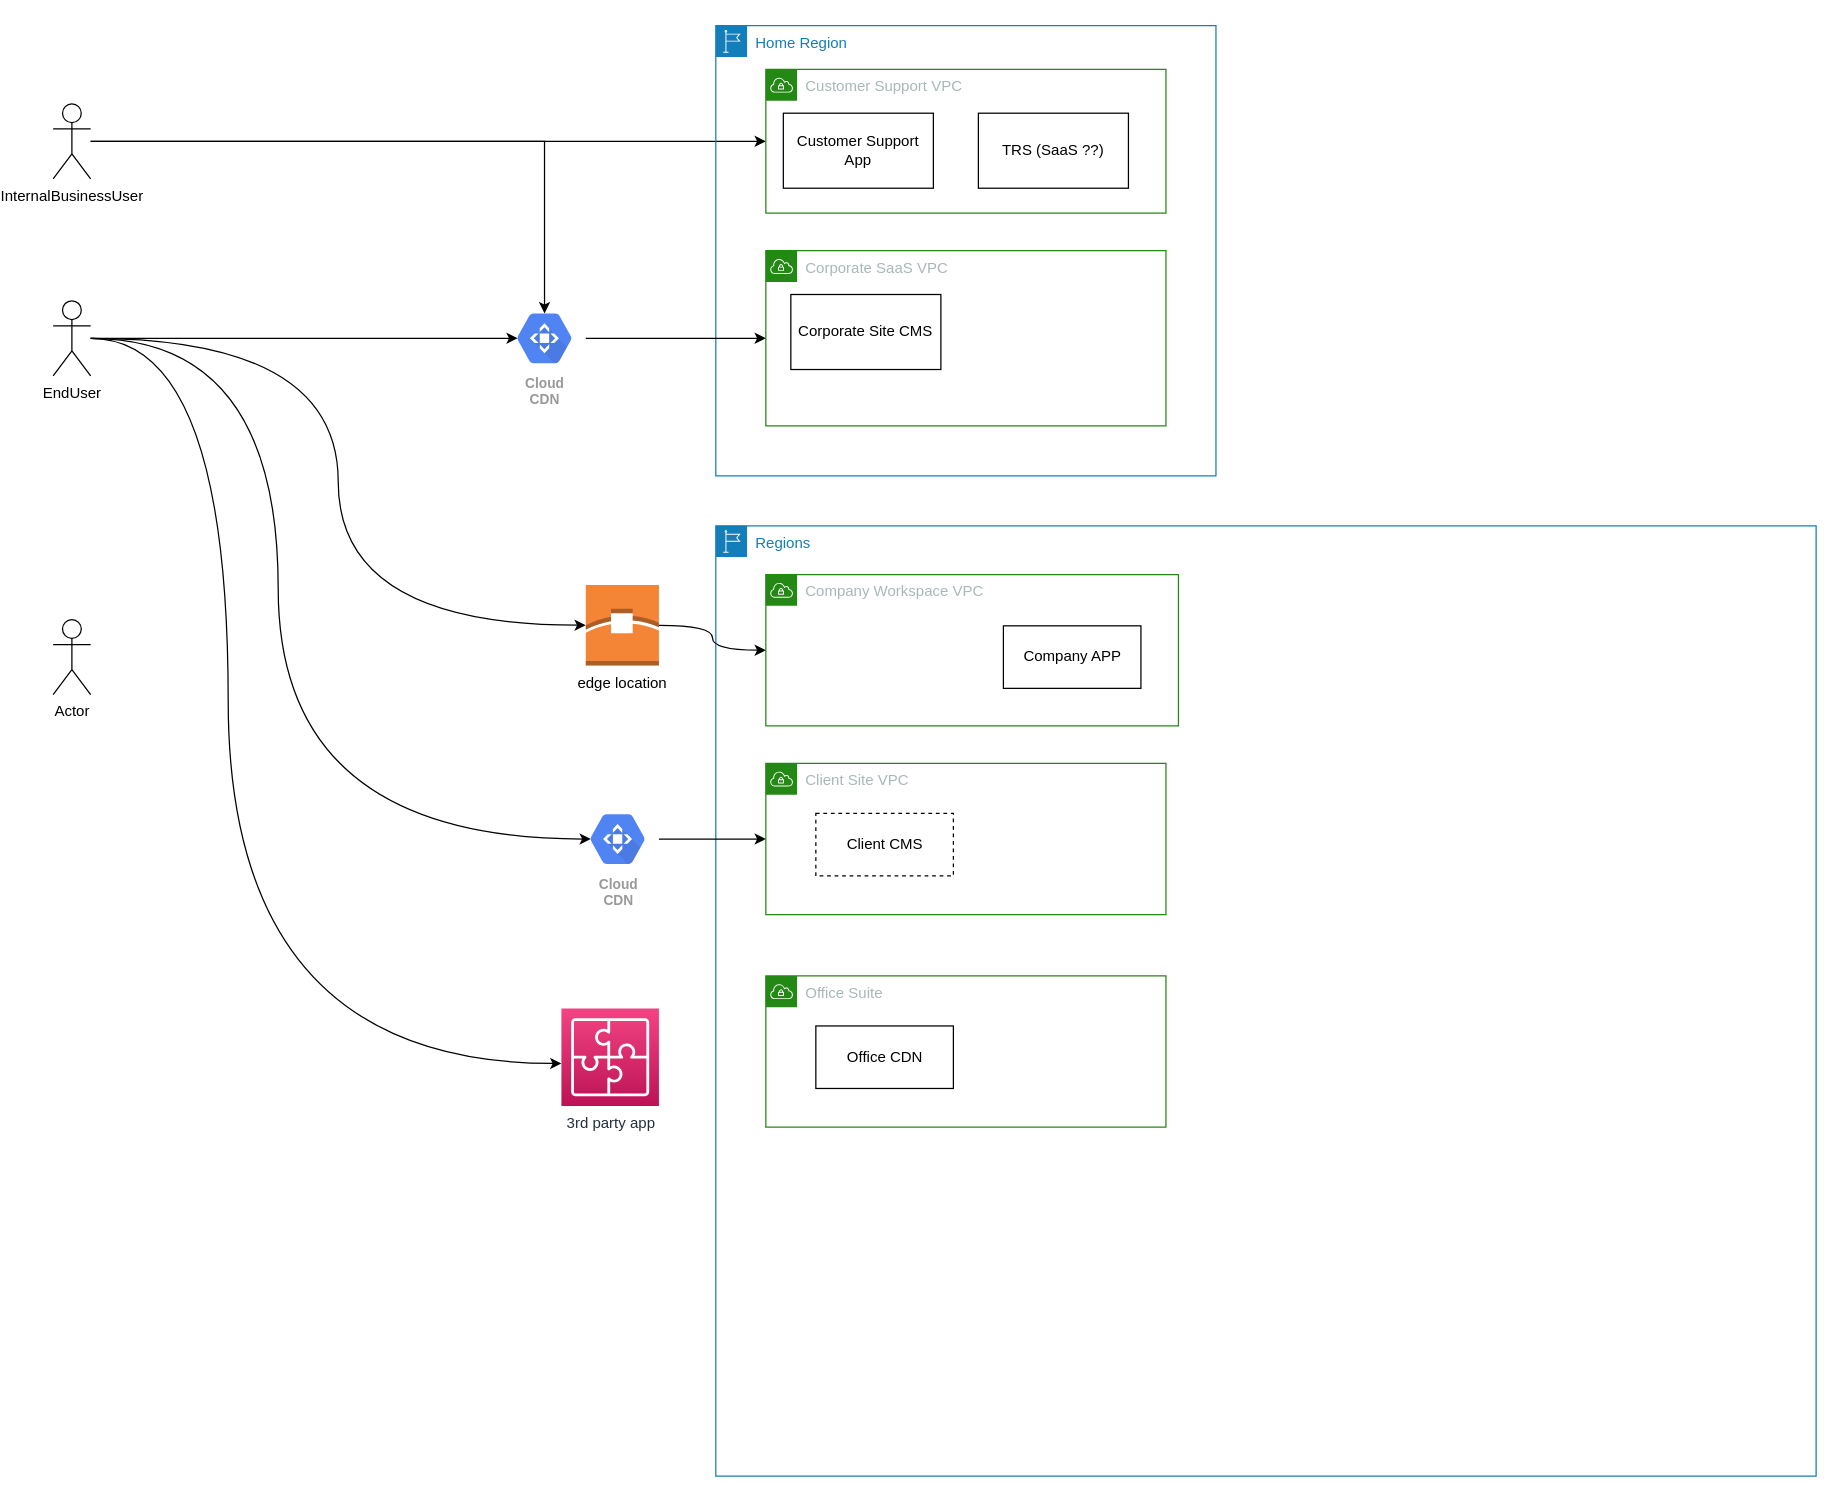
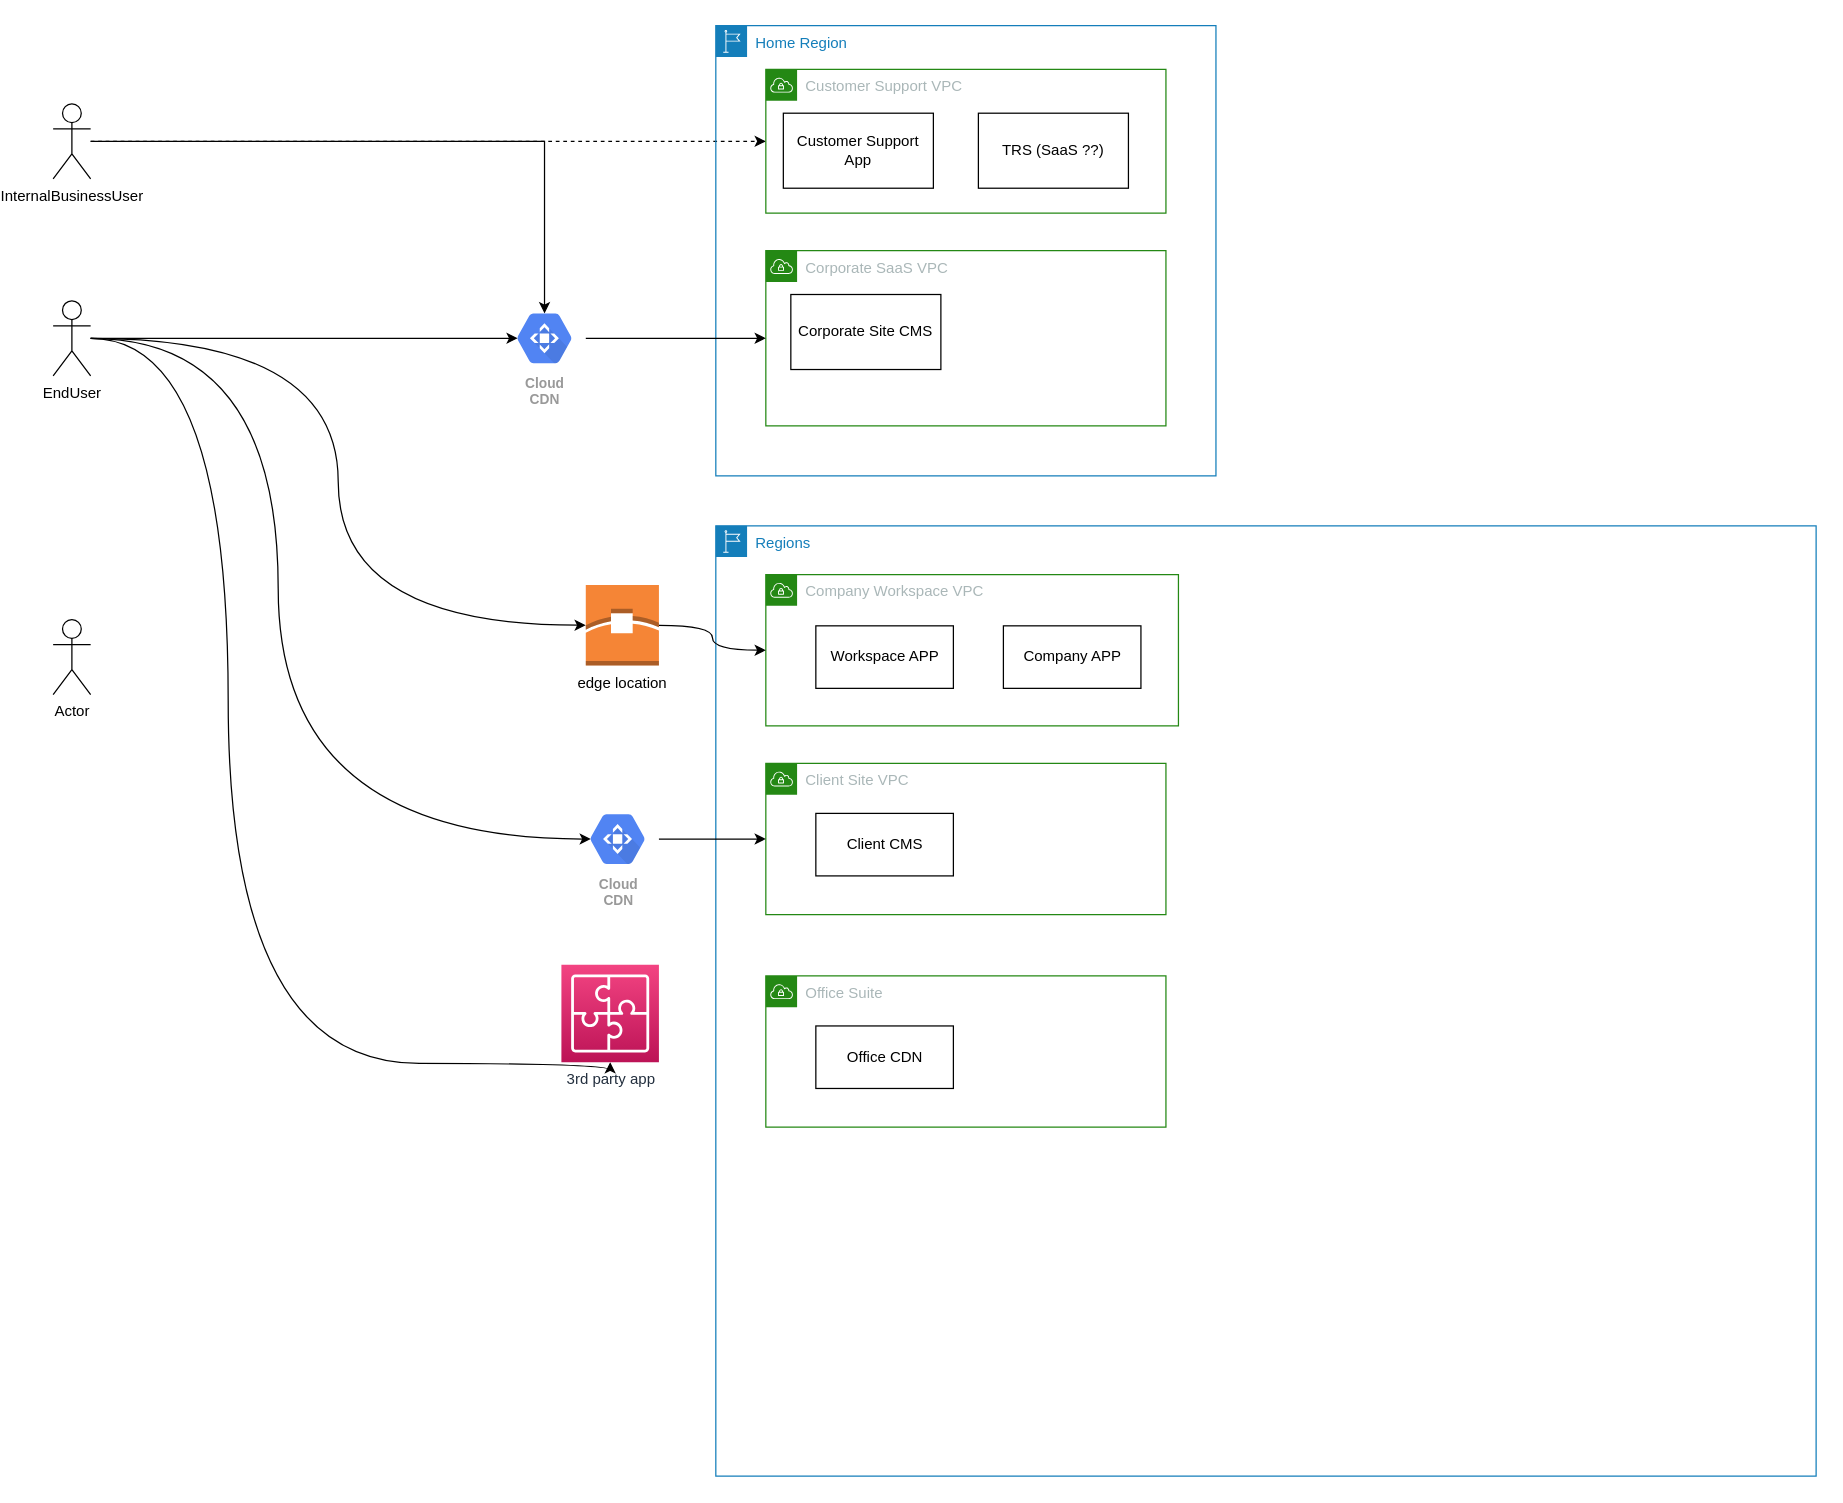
edge "InternalBusinessUser" -> "Customer Support VPC": style solid -> dashed
node "Workspace APP": added
node "Client CMS": style dashed -> solid
node "3rd party app": moved (610, 1057) -> (610, 1013)
